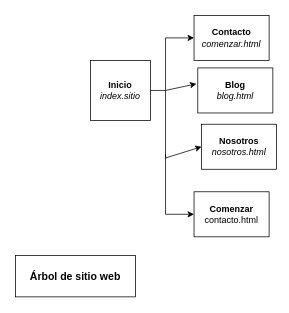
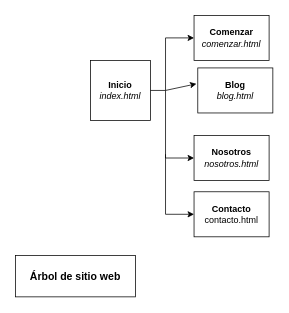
node "Contacto comenzar.html": label "Contacto comenzar.html" -> "Comenzar comenzar.html"
node "Inicio index.sitio": label "Inicio index.sitio" -> "Inicio index.html"
node "Nosotros nosotros.html": moved (239, 147) -> (231, 158)
node "Comenzar contacto.html": label "Comenzar contacto.html" -> "Contacto contacto.html"
